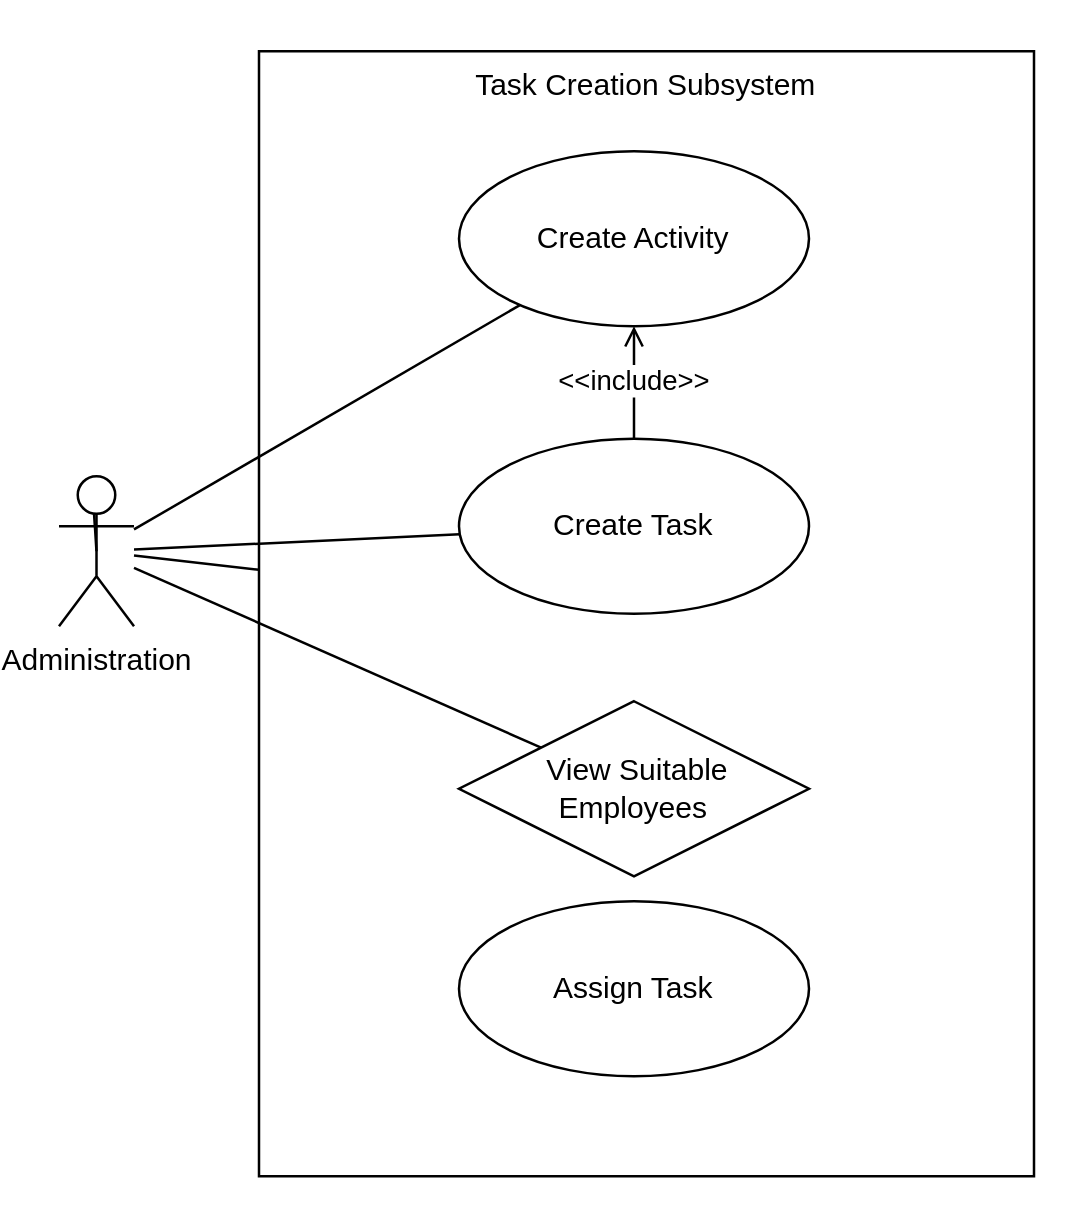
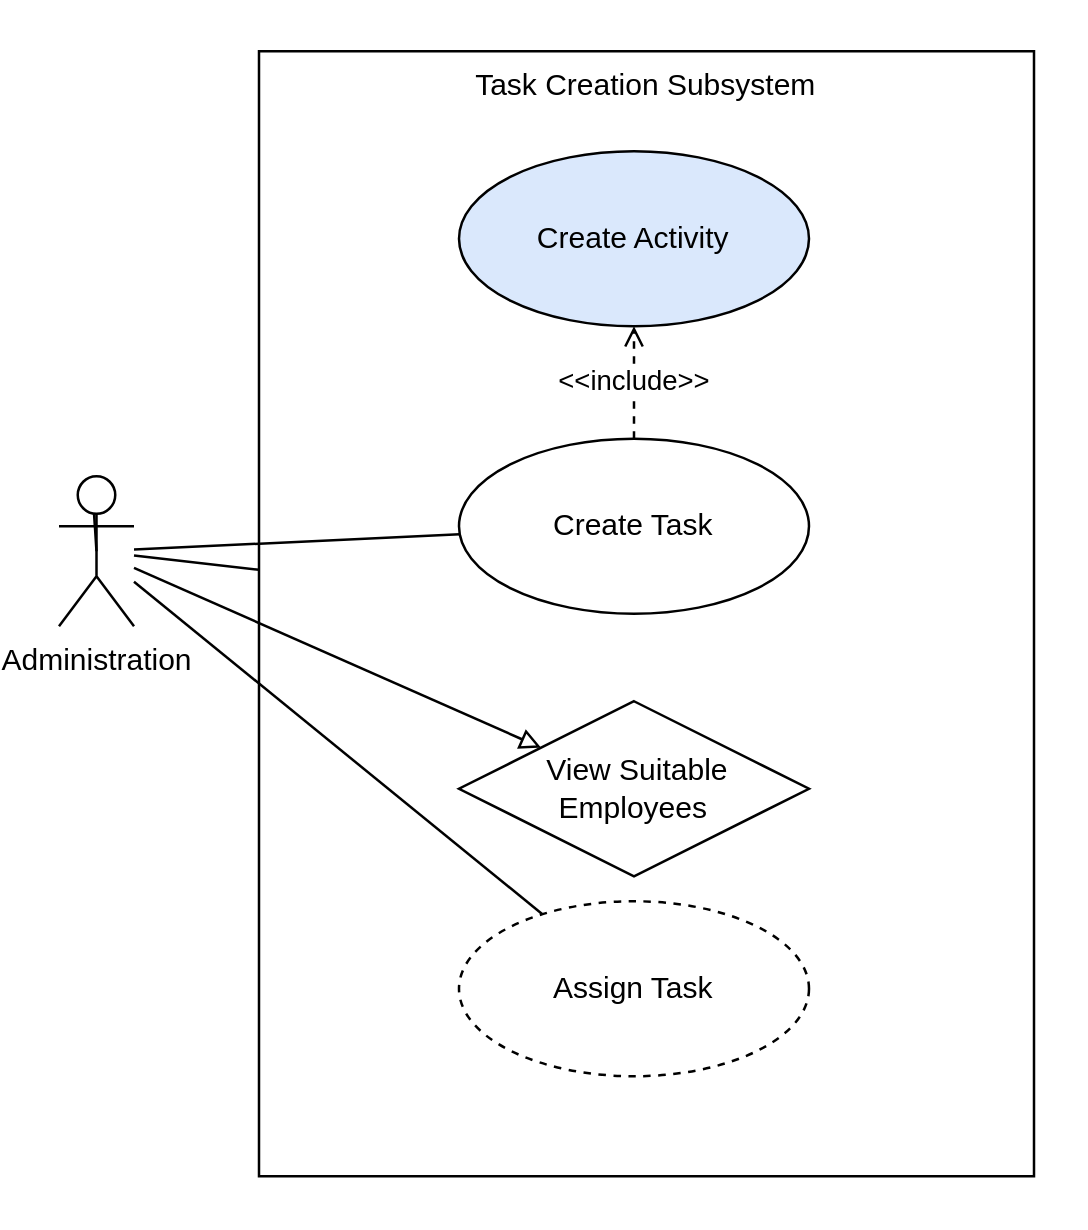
node "Create Activity": fillcolor #ffffff -> #dae8fc
edge "Create Task" -> "Create Activity": style solid -> dashed
edge "Create Activity" -- "Administration": now "Assign Task" -- "Administration"
edge "Administration" -- "View Suitable Employees": arrowhead none -> block
node "Assign Task": style solid -> dashed
